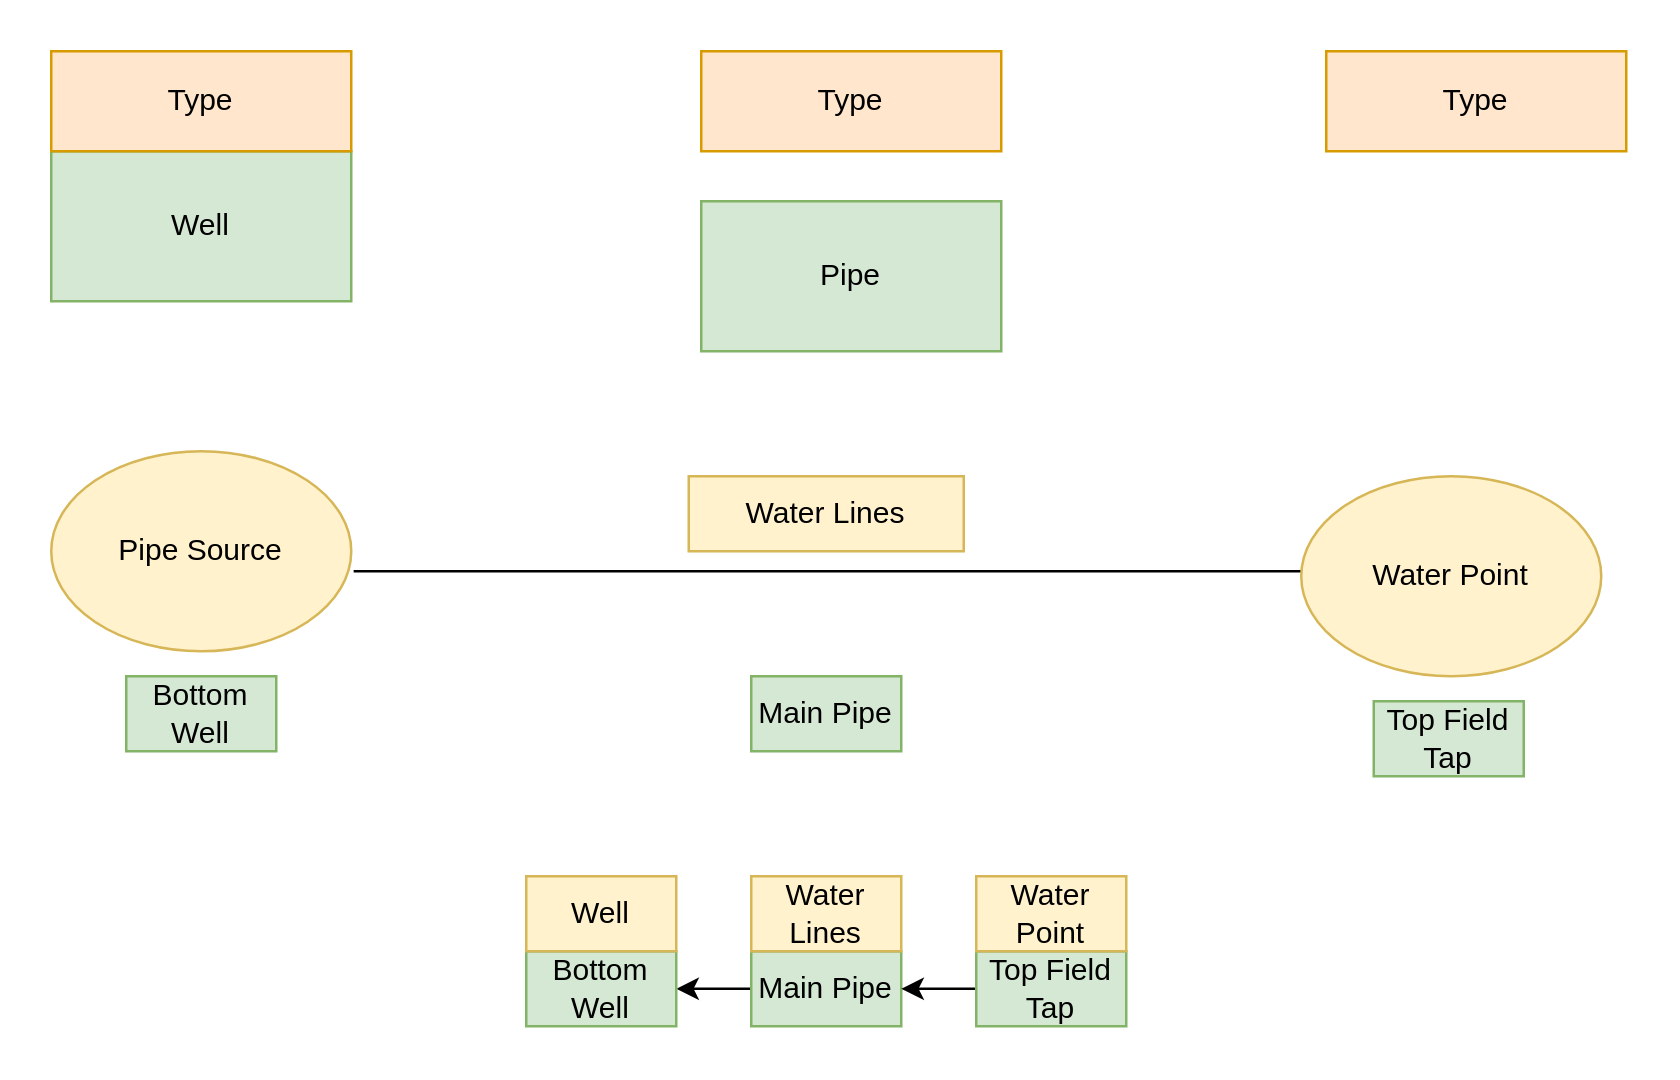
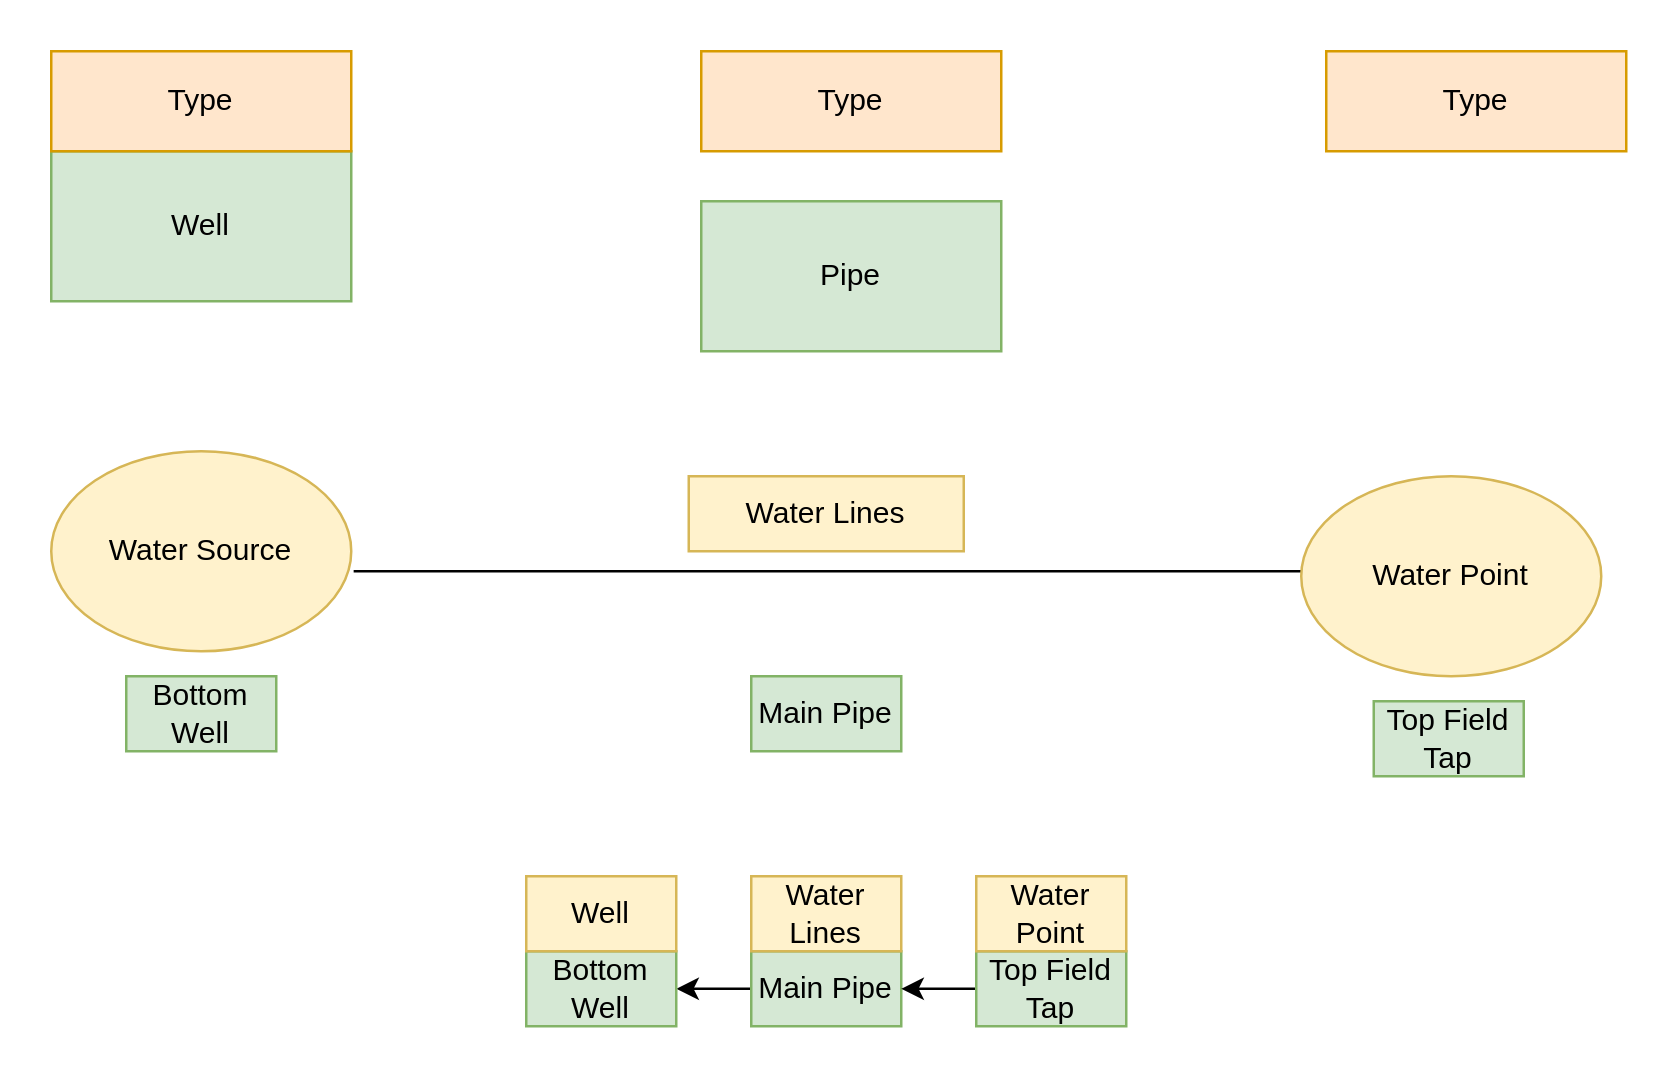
node "Pipe Source": label "Pipe Source" -> "Water Source"
